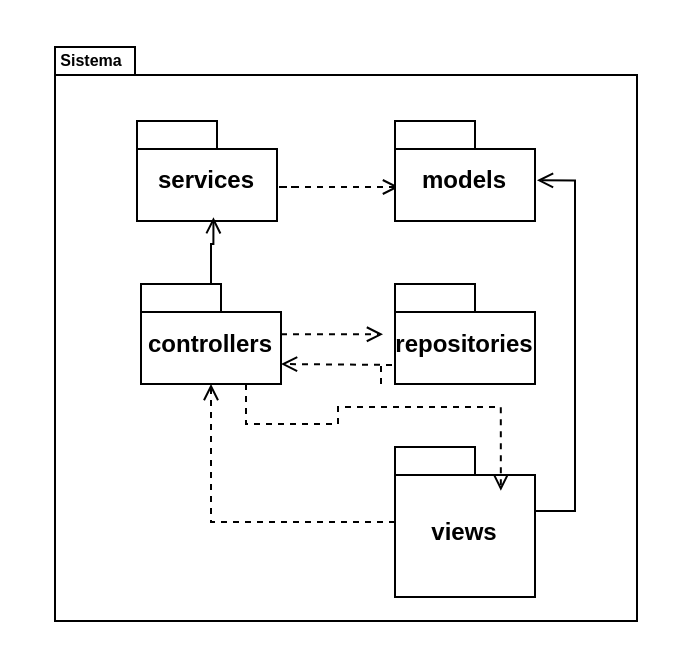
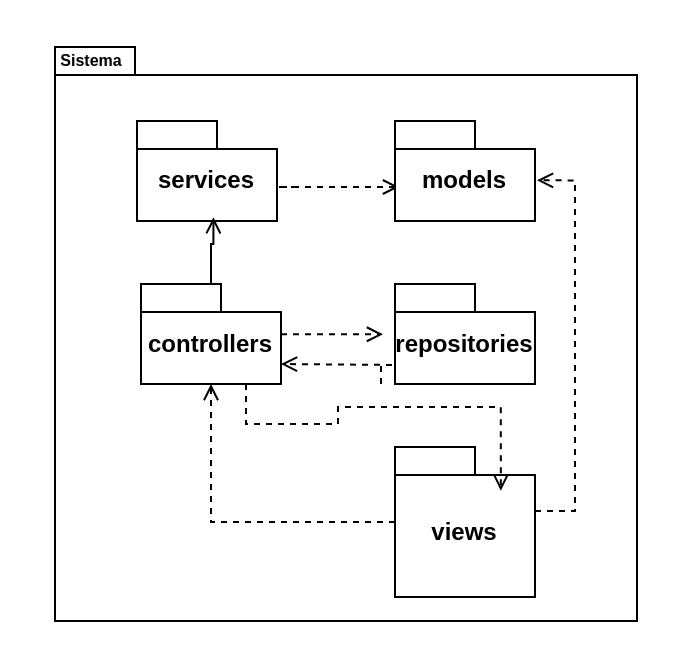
edge "views" -> "models": style solid -> dashed
